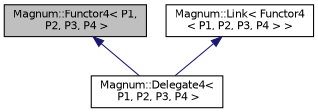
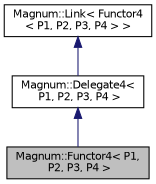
edge "Magnum::Delegate4< P1, P2, P3, P4 >" -> "Magnum::Functor4< P1, P2, P3, P4 >": reversed
